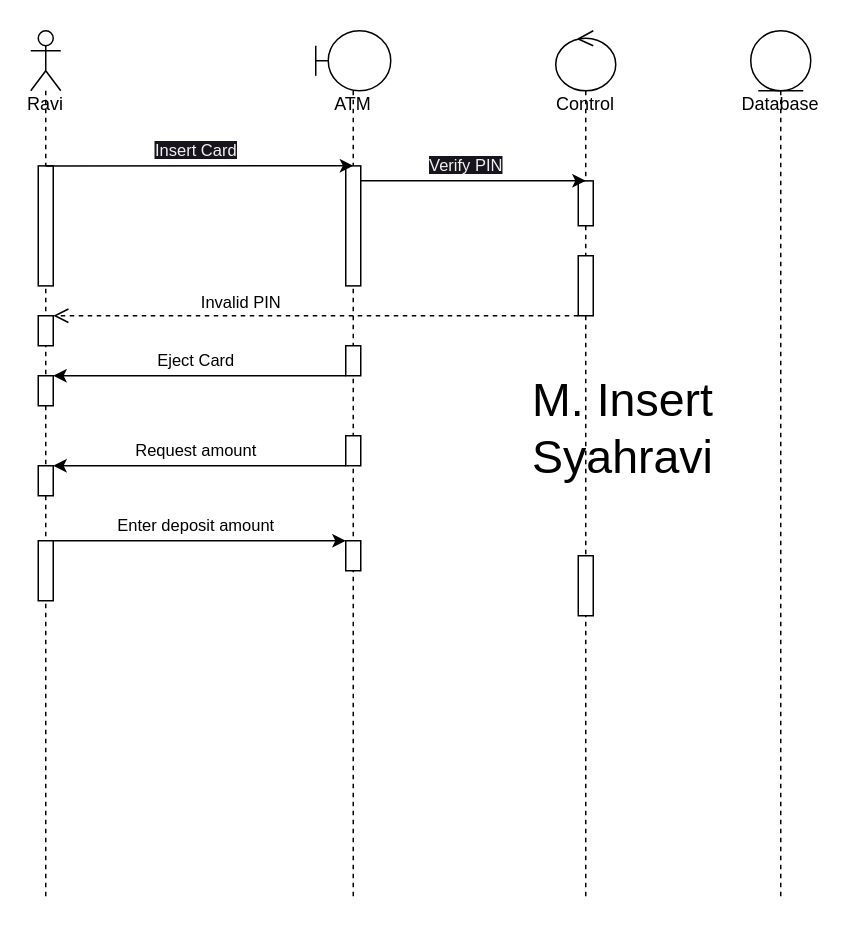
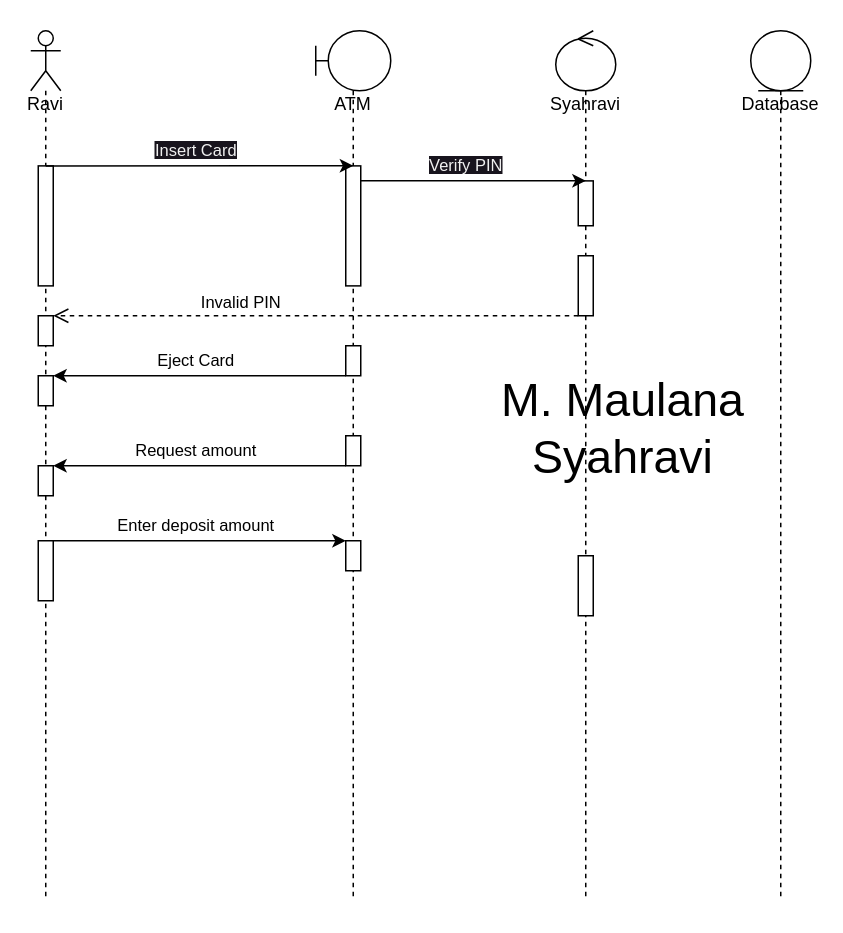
node "Control": label "Control" -> "Syahravi"
node "M. Insert Syahravi": label "M. Insert Syahravi" -> "M. Maulana Syahravi"
